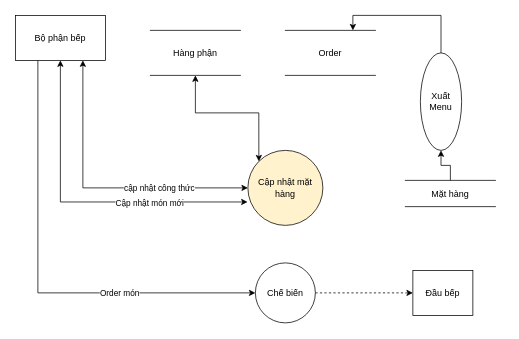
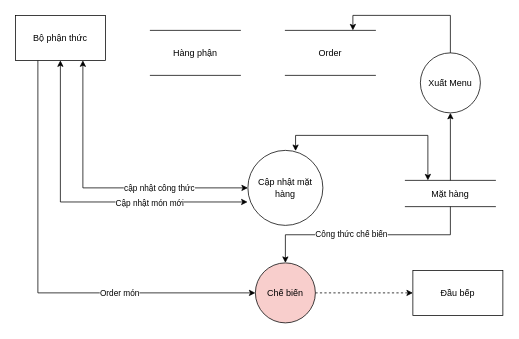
node "Bộ phận bếp": label "Bộ phận bếp" -> "Bộ phận thức"
node "Xuất Menu": size 41x98 -> 60x60
edge "Hàng phận" -- "Cập nhật mặt hàng": removed
edge "Cập nhật mặt hàng" -- "Mặt hàng": added
node "Cập nhật mặt hàng": fillcolor #fff2cc -> #ffffff
edge "Mặt hàng" -> "Chế biến": added, label "Công thức chế biến"
node "Chế biến": fillcolor #ffffff -> #f8cecc
node "Đầu bếp": size 60x45 -> 90x45
